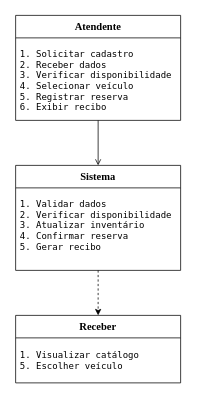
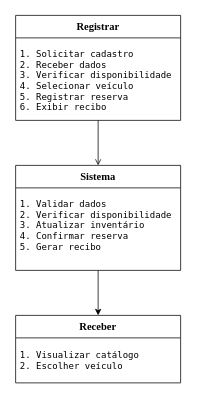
node "Atendente": label "Atendente" -> "Registrar"
edge "Sistema" -> "Receber": style dashed -> solid
node "1. Visualizar catálogo 5. Escolher veículo": label "1. Visualizar catálogo 5. Escolher veículo" -> "1. Visualizar catálogo 2. Escolher veículo"
